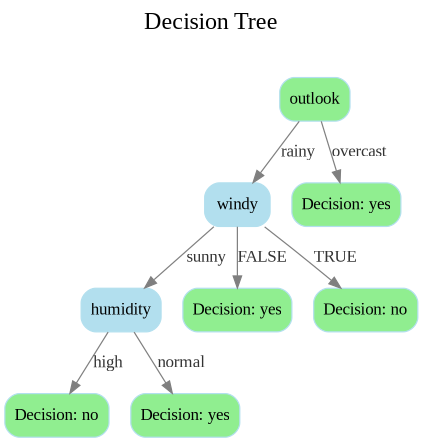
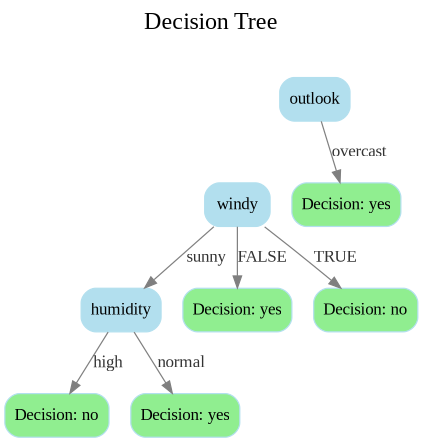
node "outlook": fillcolor lightgreen -> lightblue2
edge "outlook" -> "windy": removed, label "rainy"
